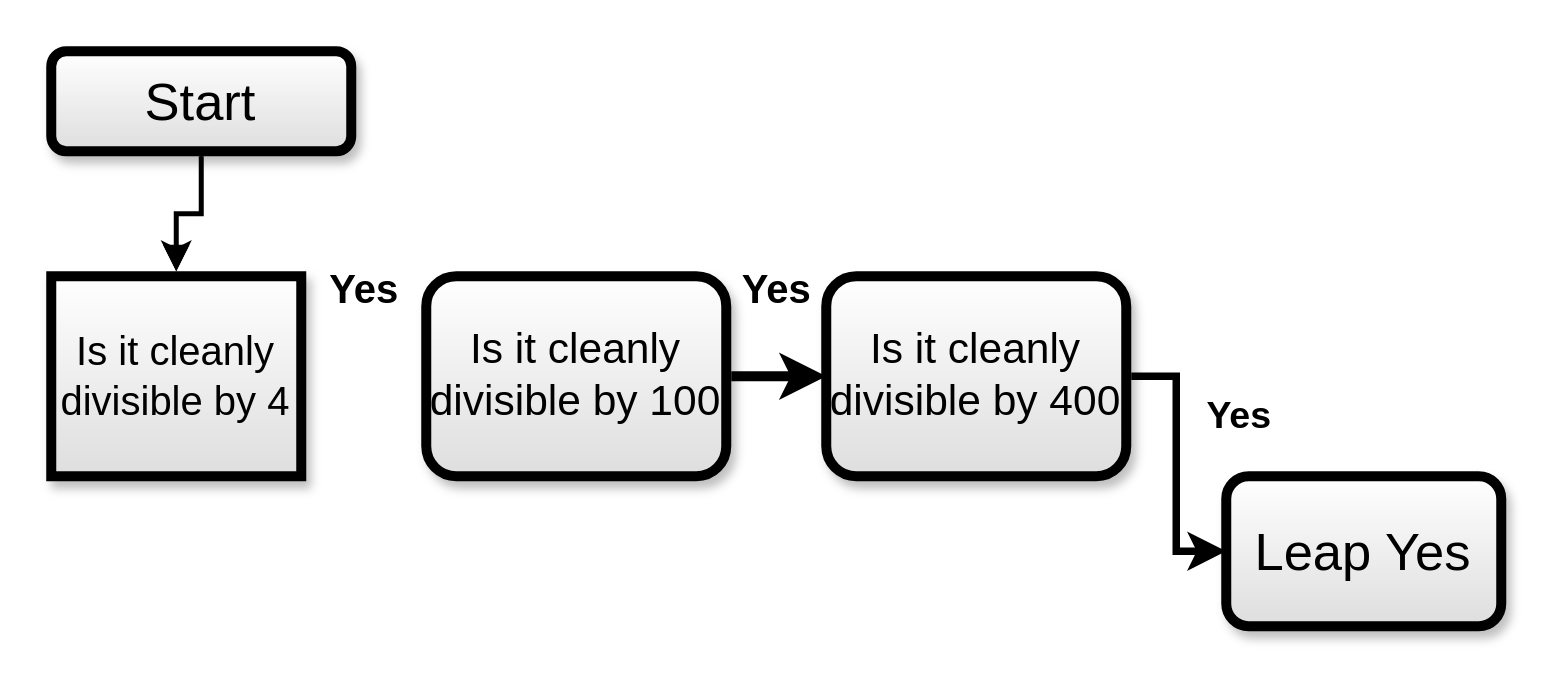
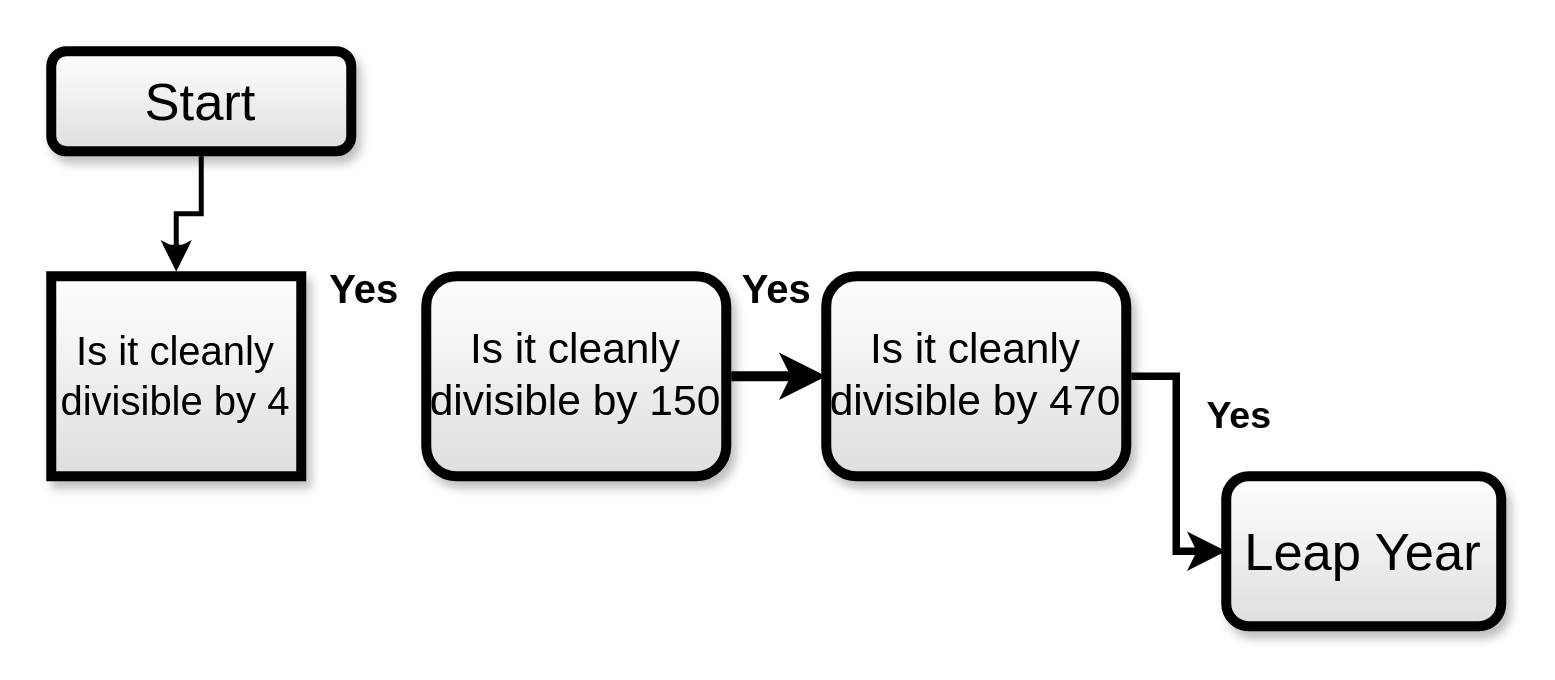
node "Is it cleanly divisible by 100": label "Is it cleanly divisible by 100" -> "Is it cleanly divisible by 150"
node "Is it cleanly divisible by 400": label "Is it cleanly divisible by 400" -> "Is it cleanly divisible by 470"
node "Leap Yes": label "Leap Yes" -> "Leap Year"
